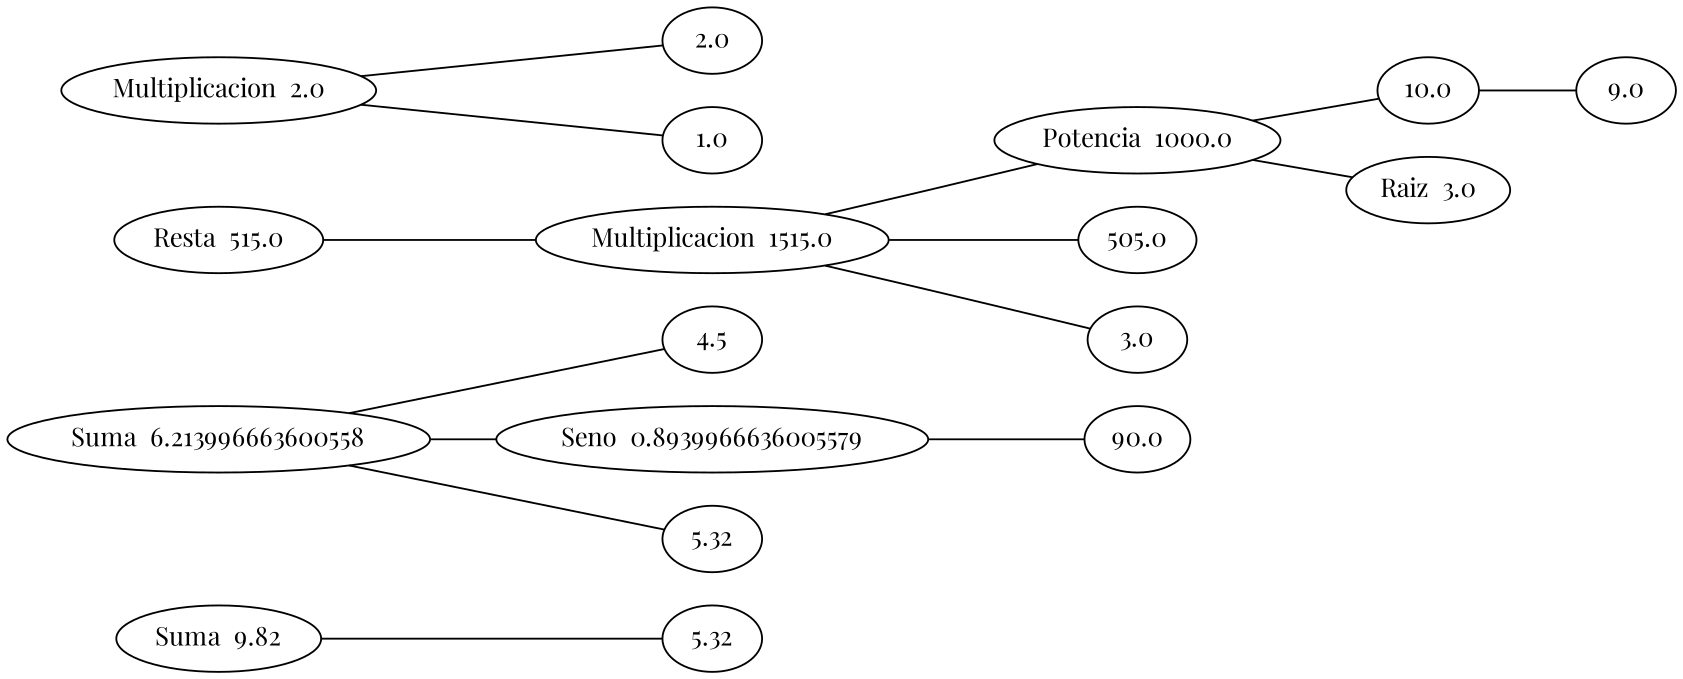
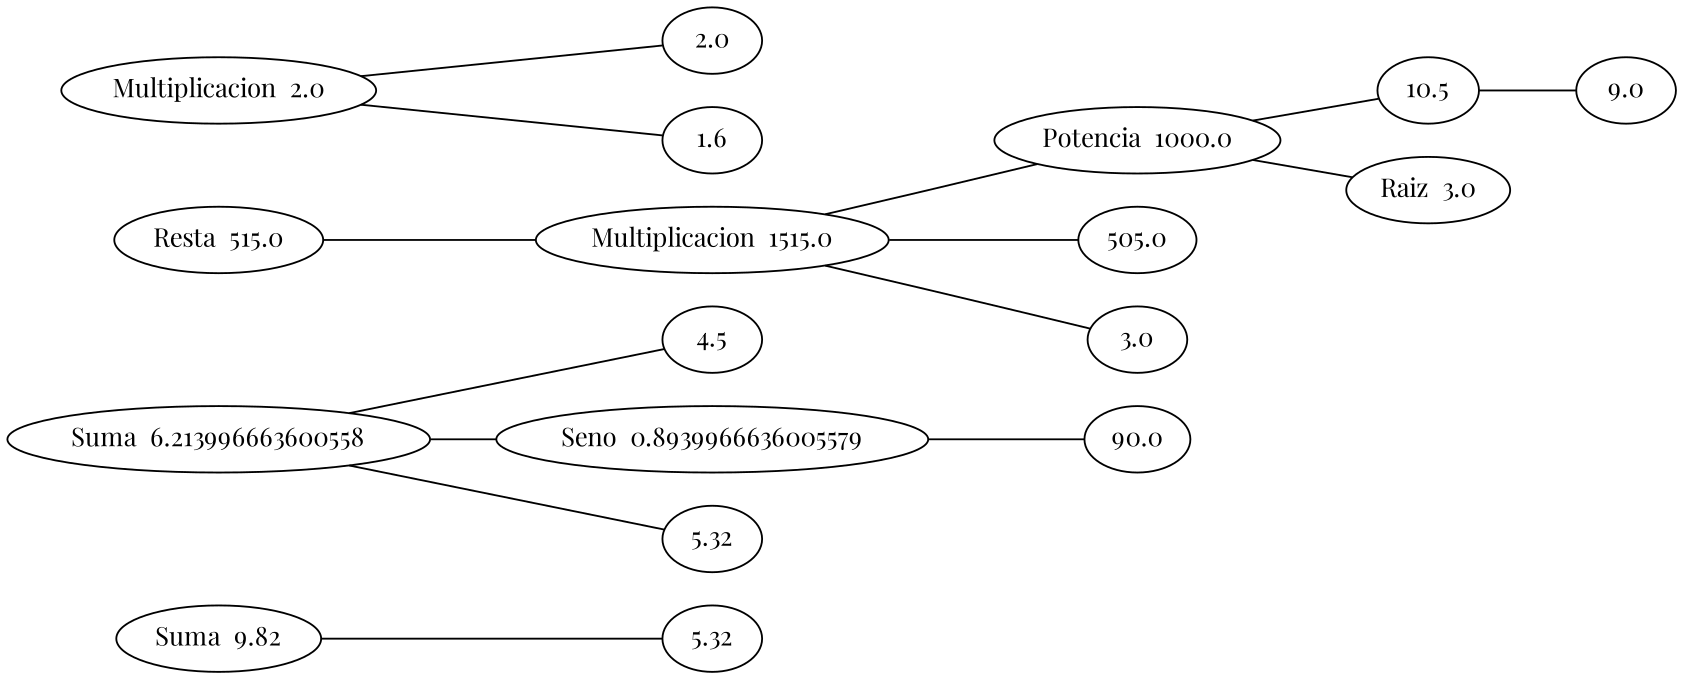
node "10.0": label "10.0" -> "10.5"
node "1.0": label "1.0" -> "1.6"
